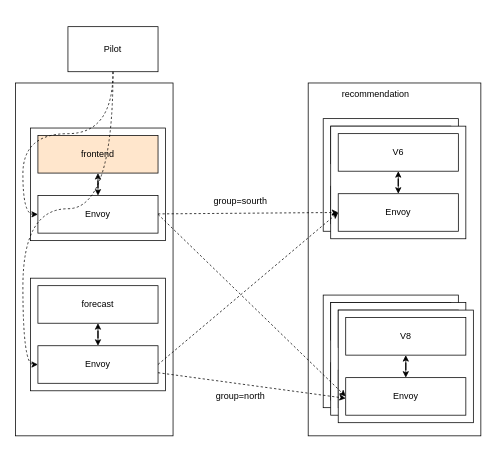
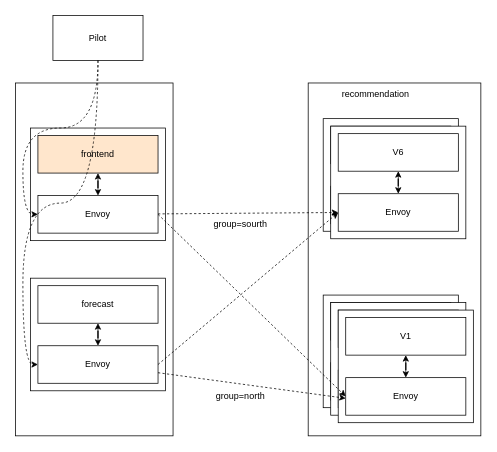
node "Pilot": moved (113, 49) -> (98, 38)
node "group=sourth": moved (240, 201) -> (240, 224)
node "V8": label "V8" -> "V1"
